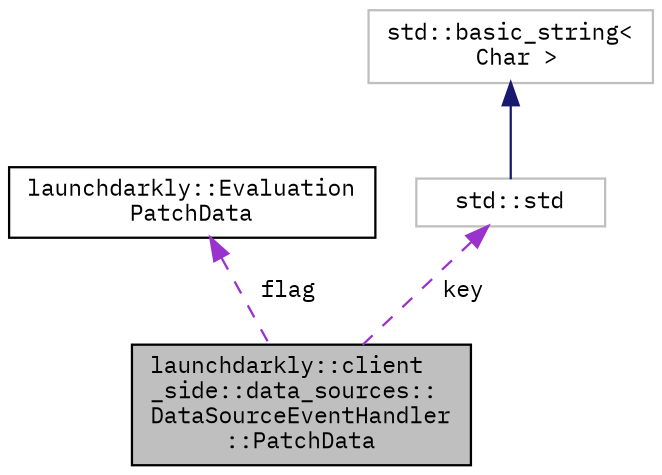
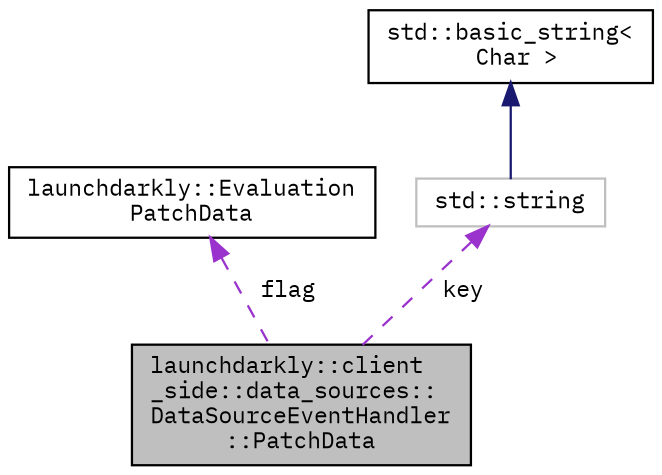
node "std::basic_string< Char >": color grey75 -> black
node "std::std": label "std::std" -> "std::string"
